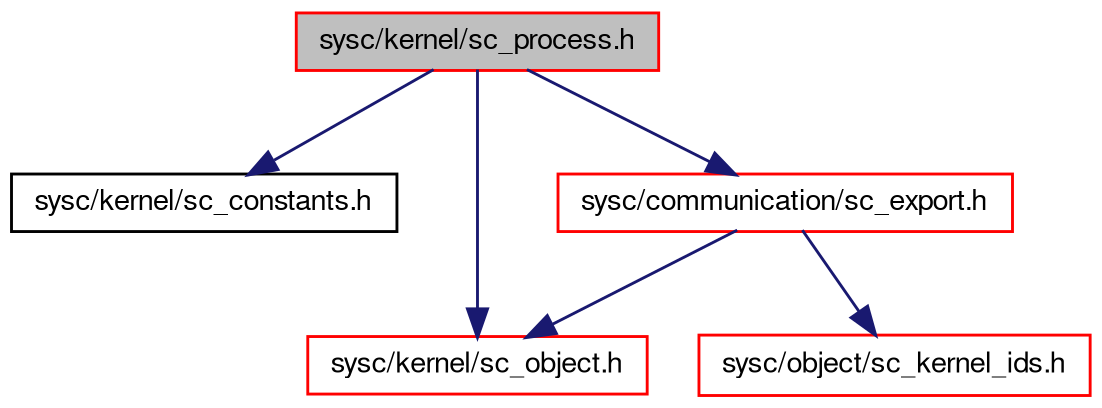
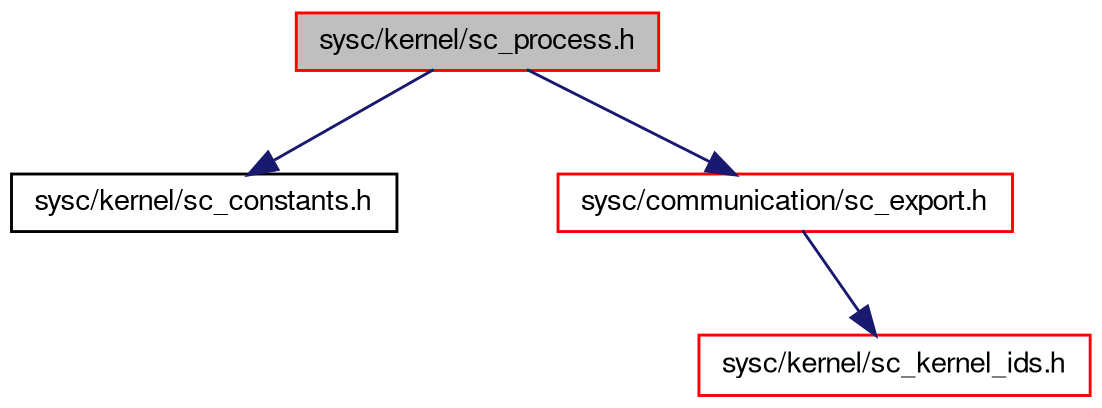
node "sysc/kernel/sc_object.h": removed
node "sysc/object/sc_kernel_ids.h": label "sysc/object/sc_kernel_ids.h" -> "sysc/kernel/sc_kernel_ids.h"
